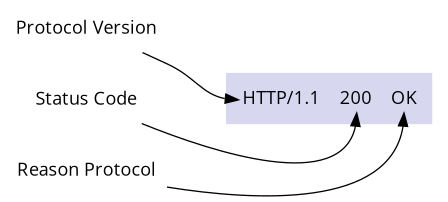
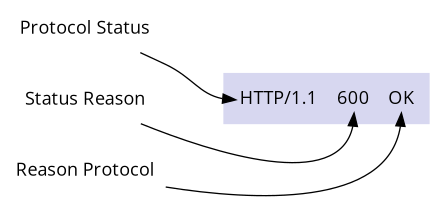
node "Protocol Version": label "Protocol Version" -> "Protocol Status"
node "HTTP/1.1": text "200" -> "600"
node "Status Code": label "Status Code" -> "Status Reason"
